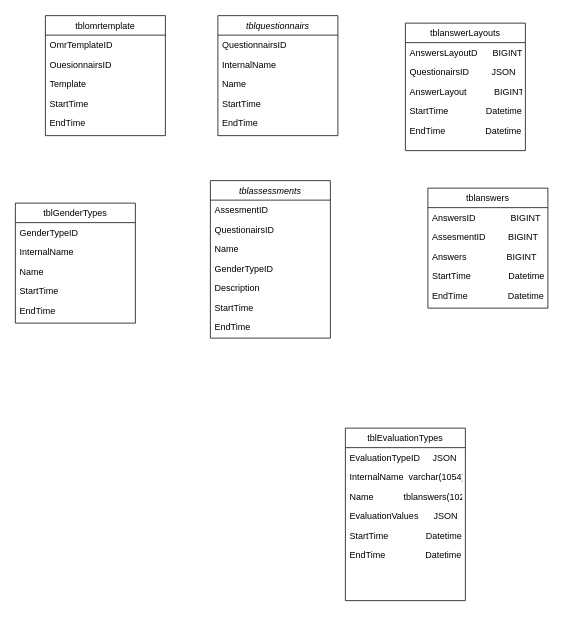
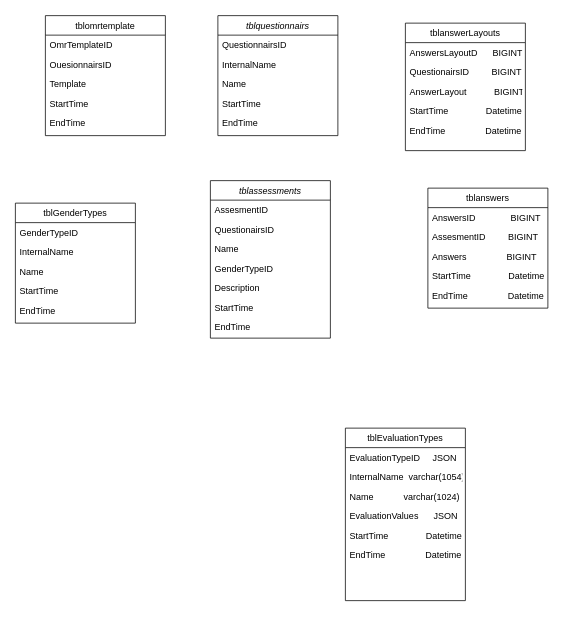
node "QuestionairsID JSON": label "QuestionairsID JSON" -> "QuestionairsID BIGINT"
node "Name tblanswers(1024)": label "Name tblanswers(1024)" -> "Name varchar(1024)"
